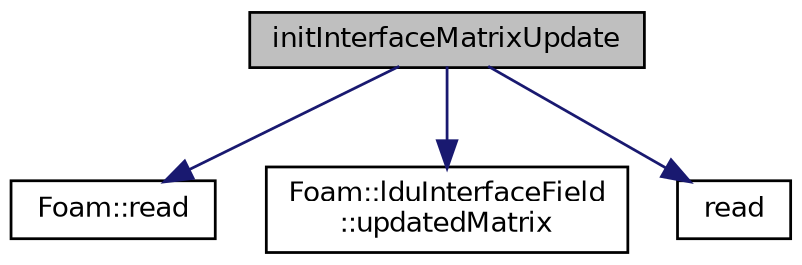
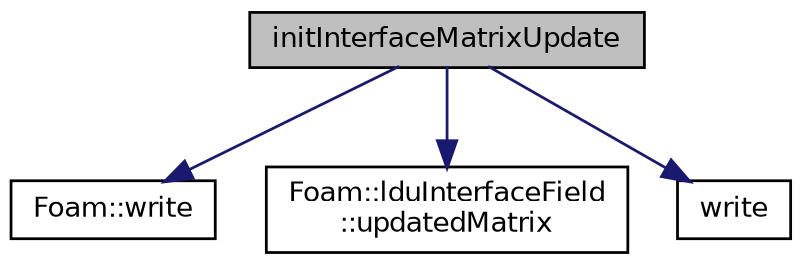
node "Foam::read": label "Foam::read" -> "Foam::write"
node "read": label "read" -> "write"
